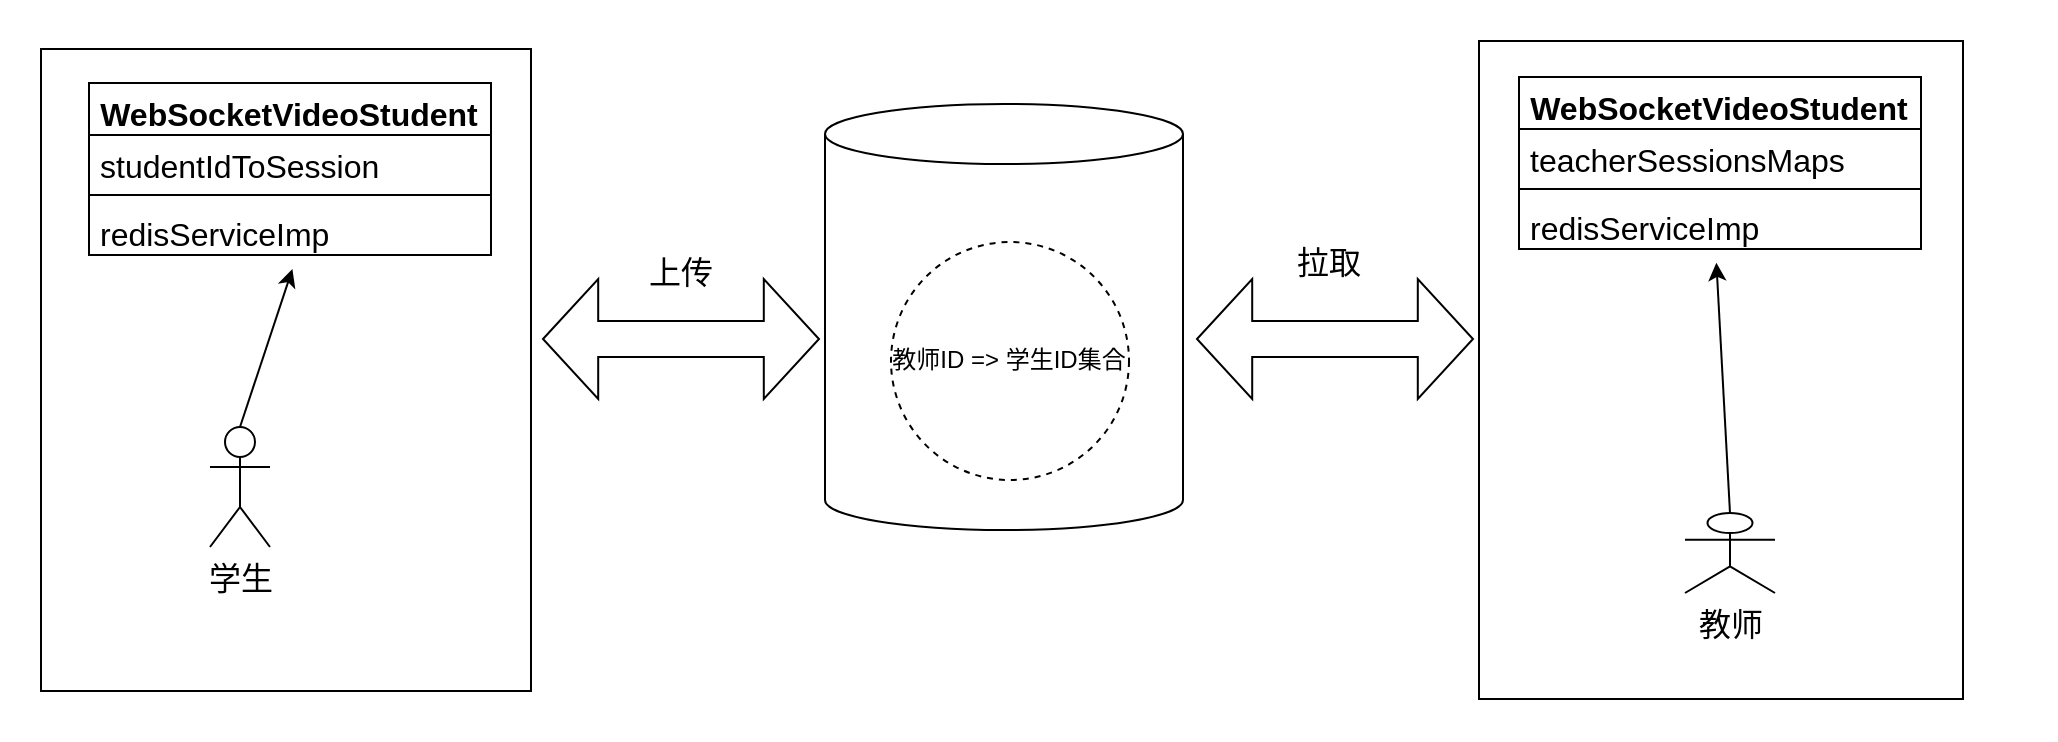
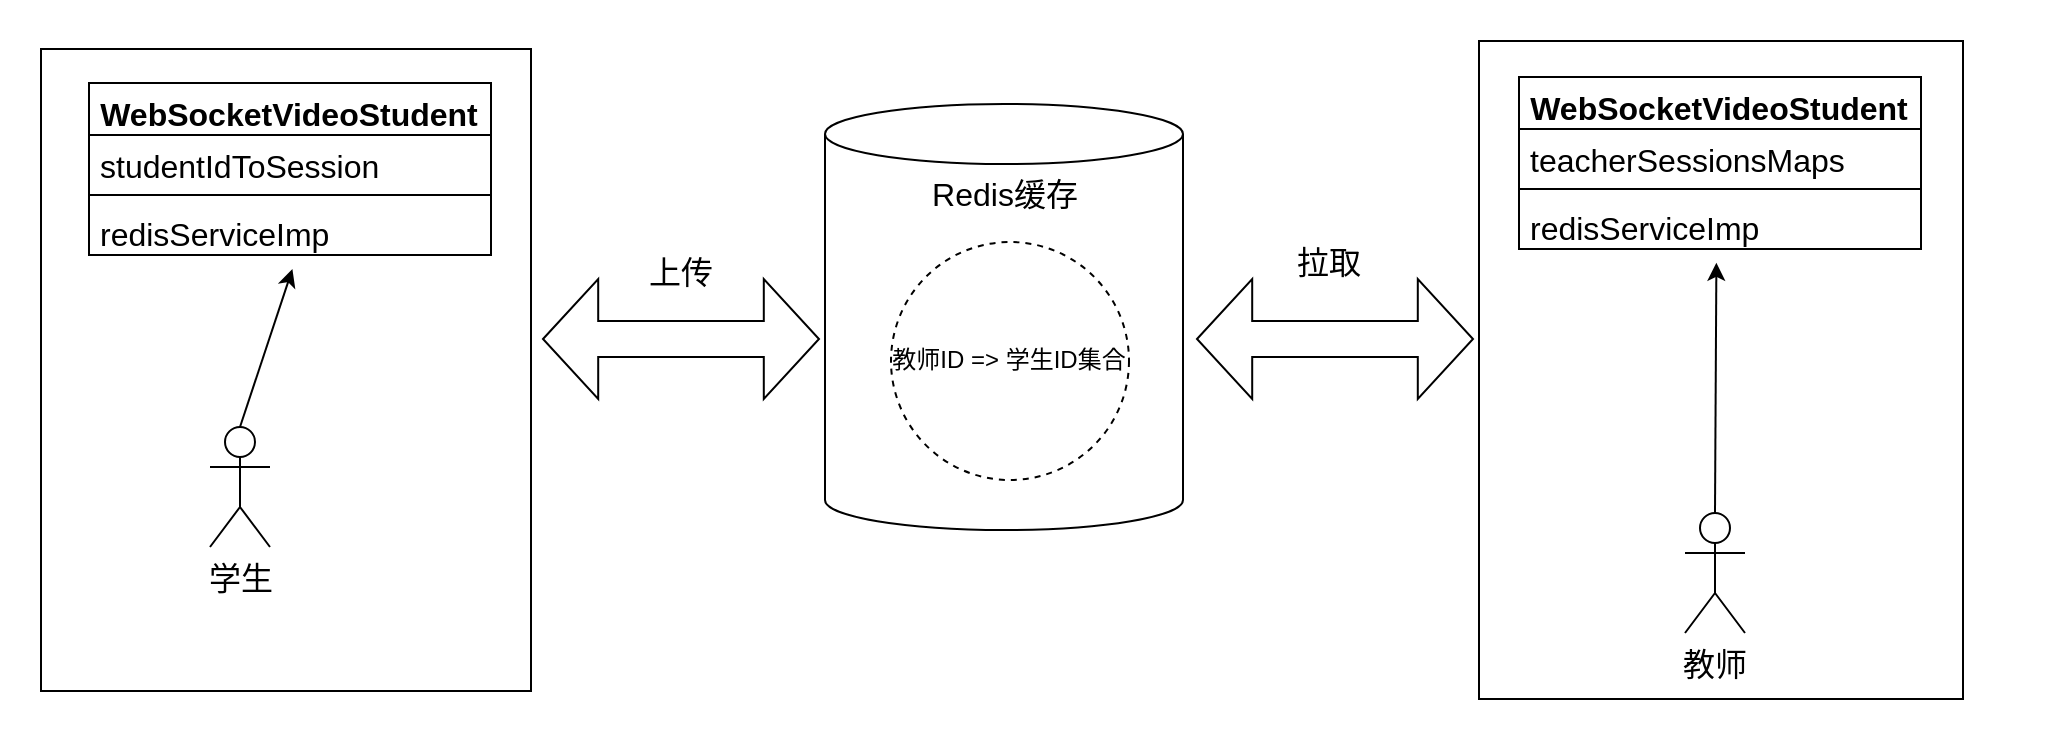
node "Redis缓存": added
node "教师": size 90x80 -> 60x120
